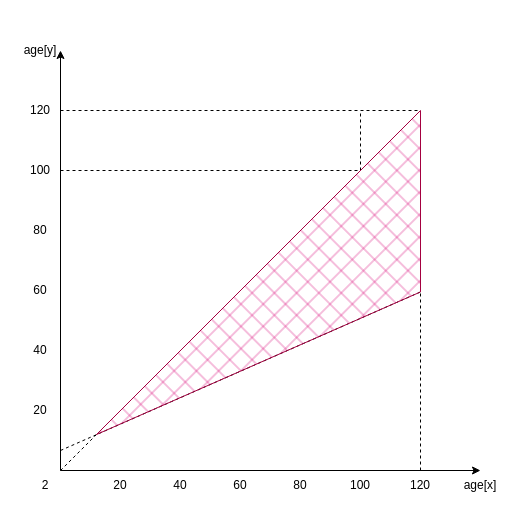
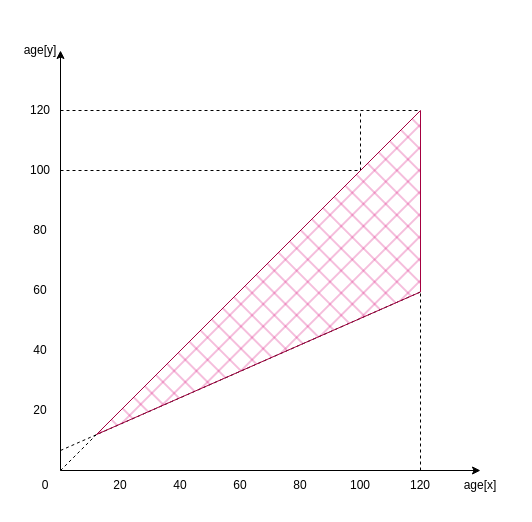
node "2": label "2" -> "0"
